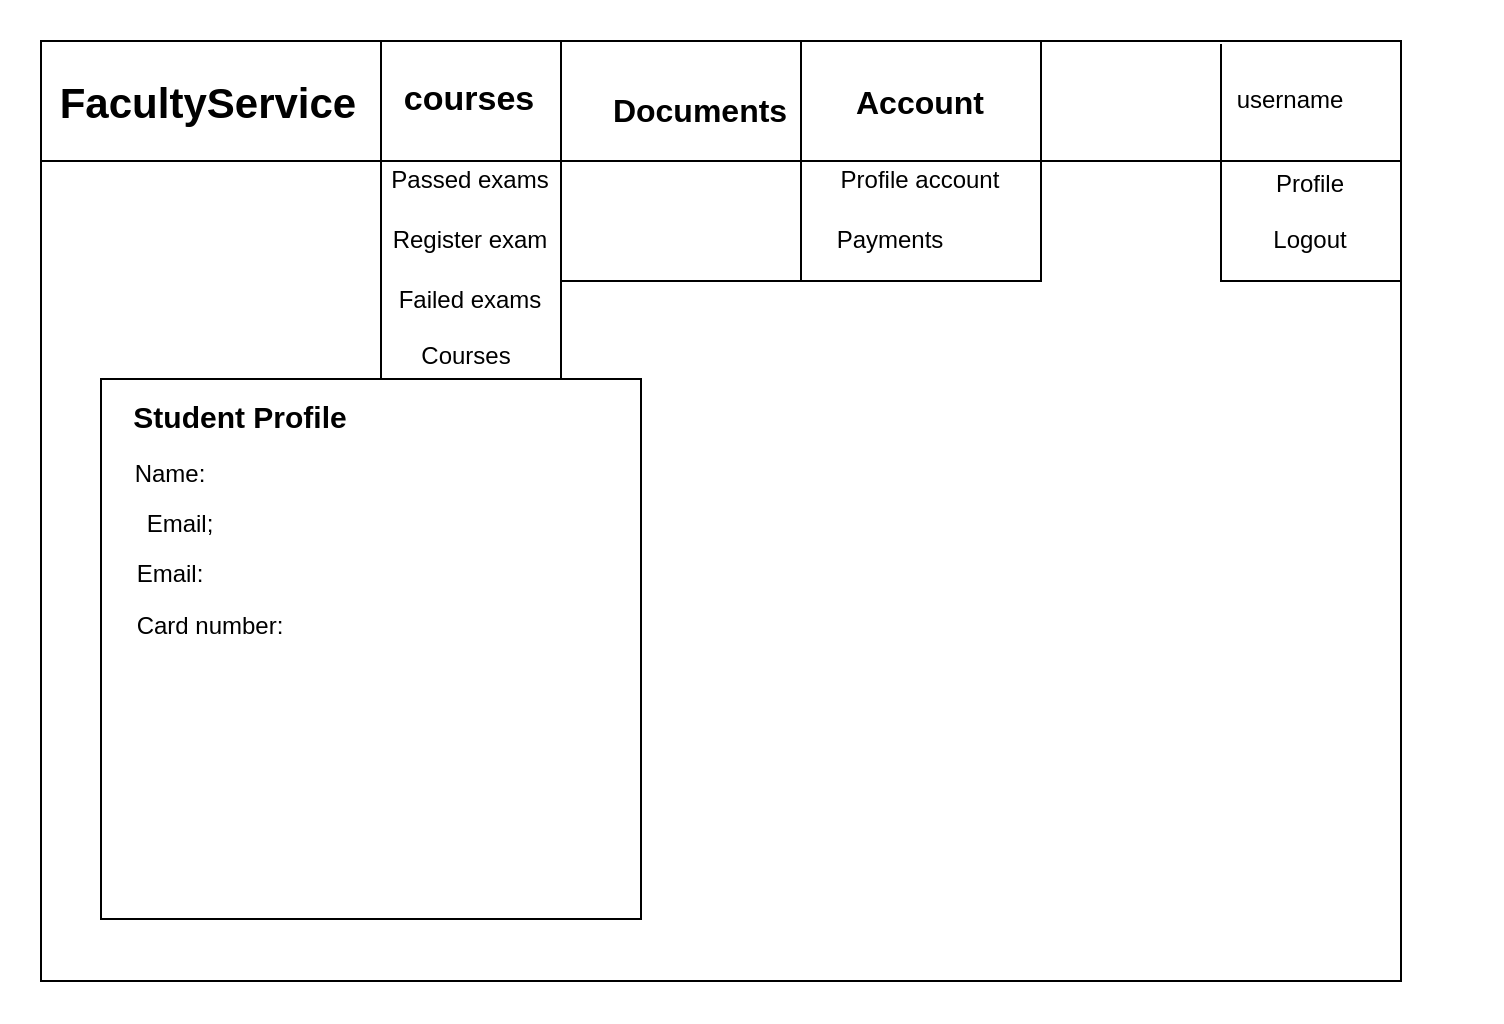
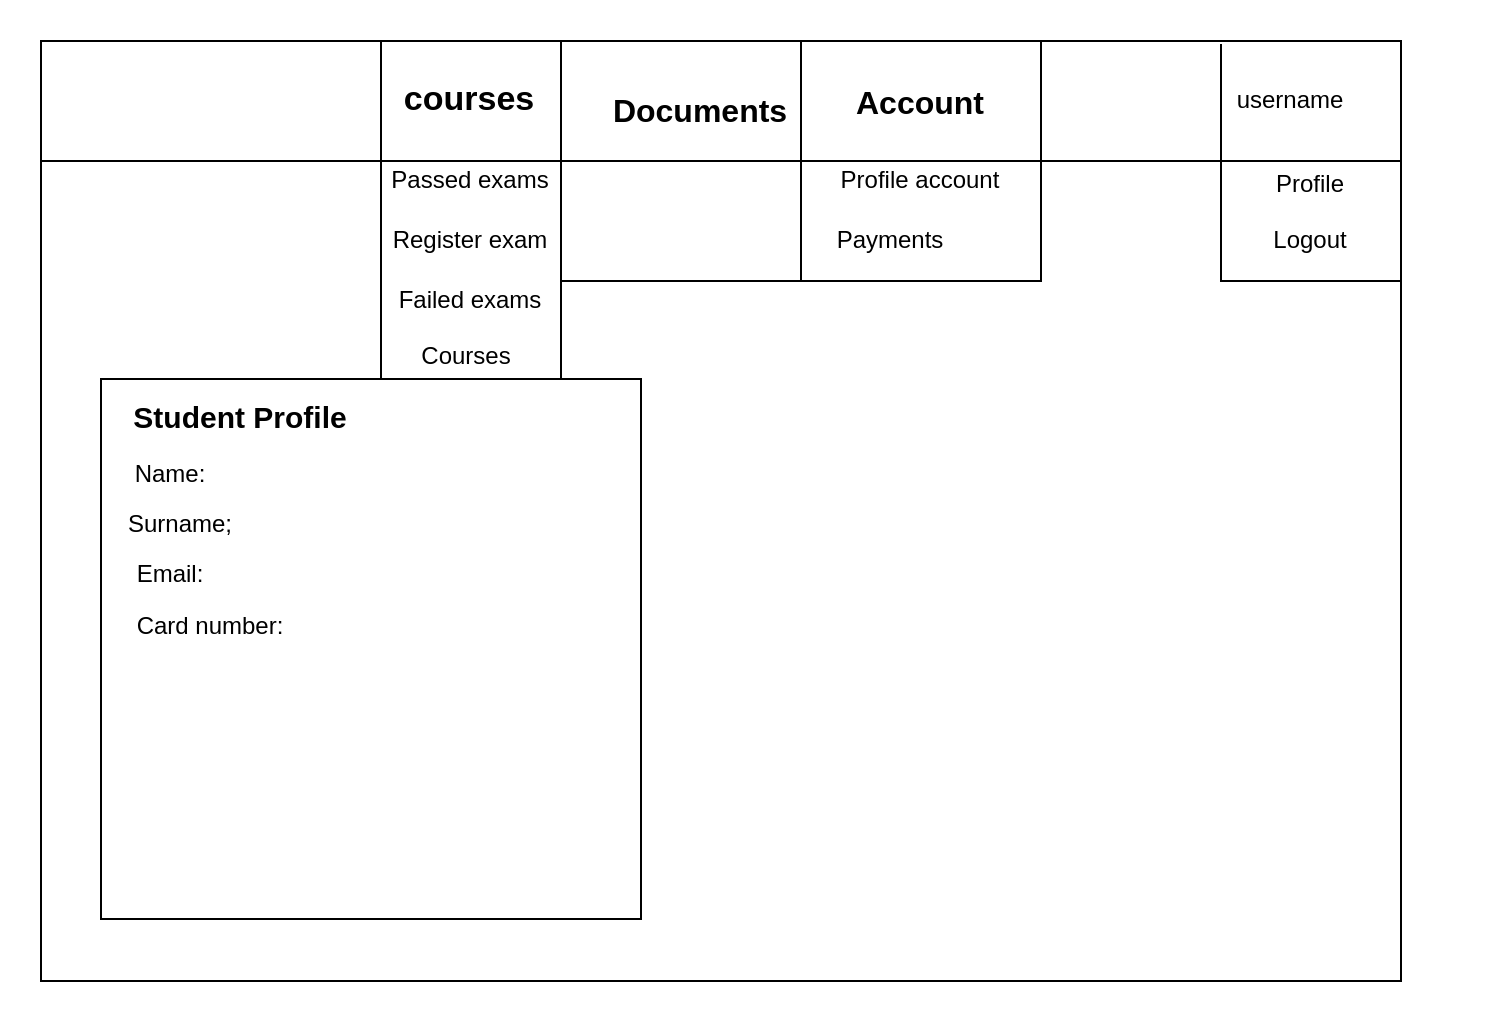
node "FacultyService": removed
node "Email;": label "Email;" -> "Surname;"
